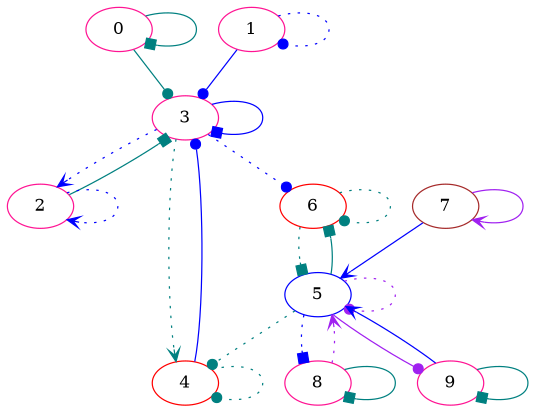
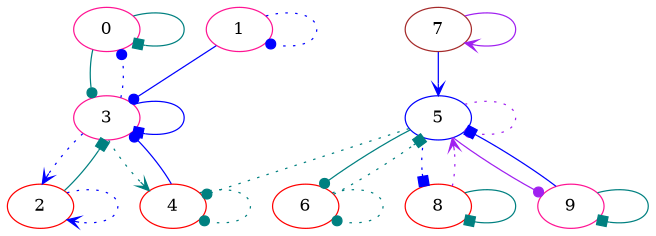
edge "3" -> "6": now "3" -> "0"
node "2": color deeppink -> red
edge "5" -> "6": arrowhead box -> dot
edge "9" -> "5": arrowhead vee -> box
node "8": color deeppink -> red
